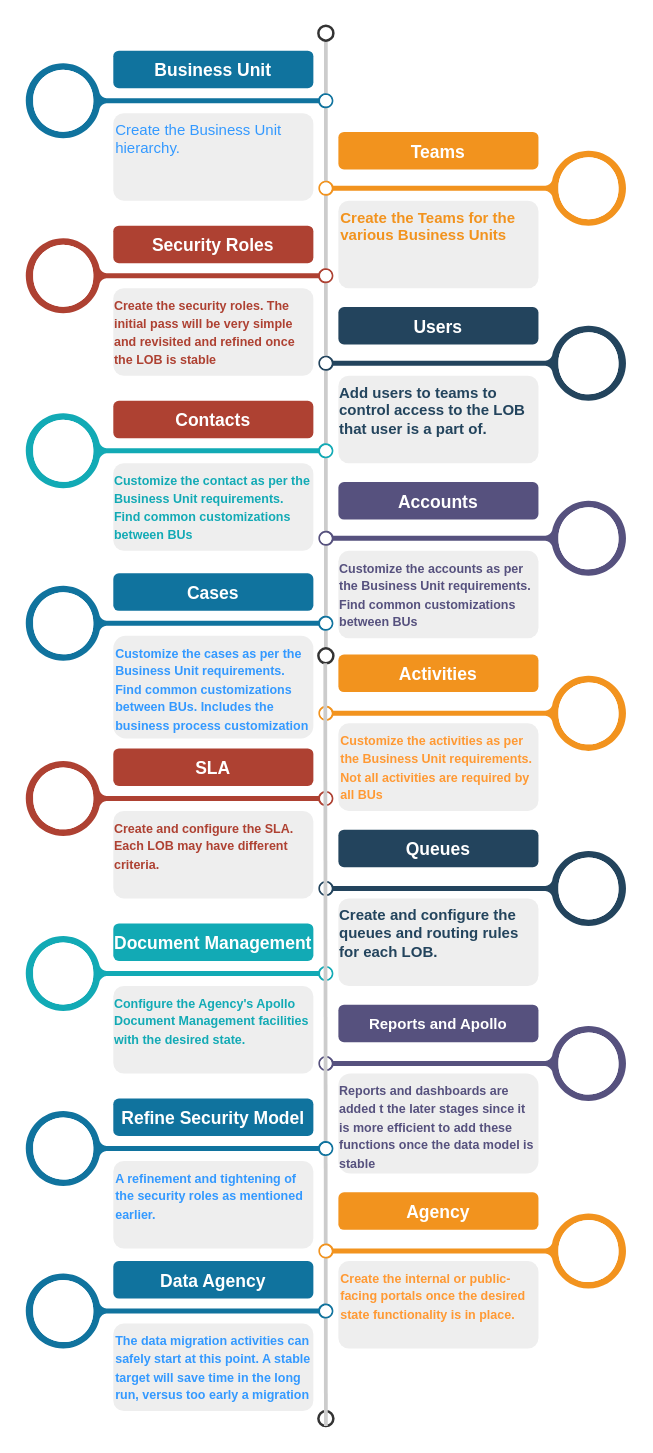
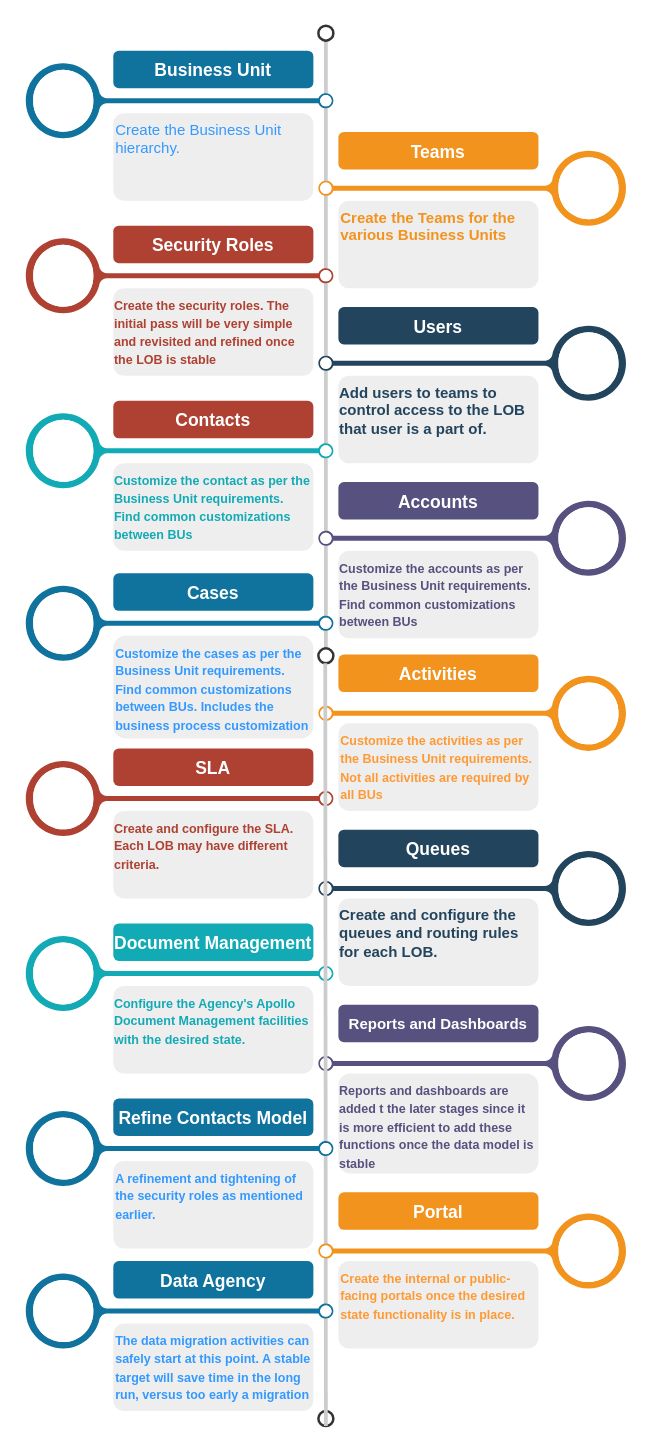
node "Reports and Apollo": label "Reports and Apollo" -> "Reports and Dashboards"
node "Refine Security Model": label "Refine Security Model" -> "Refine Contacts Model"
node "Agency": label "Agency" -> "Portal"
